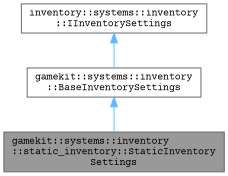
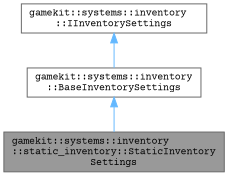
node "inventory::systems::inventory ::IInventorySettings": label "inventory::systems::inventory ::IInventorySettings" -> "gamekit::systems::inventory ::IInventorySettings"
